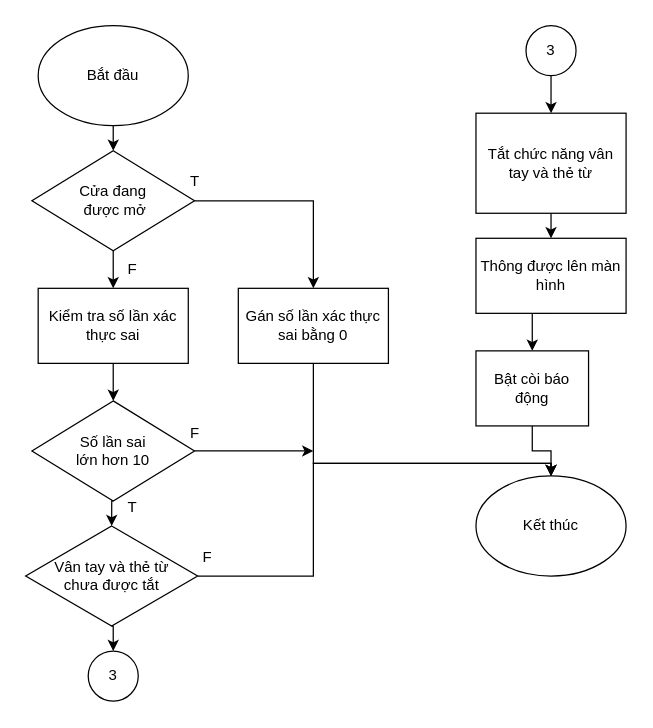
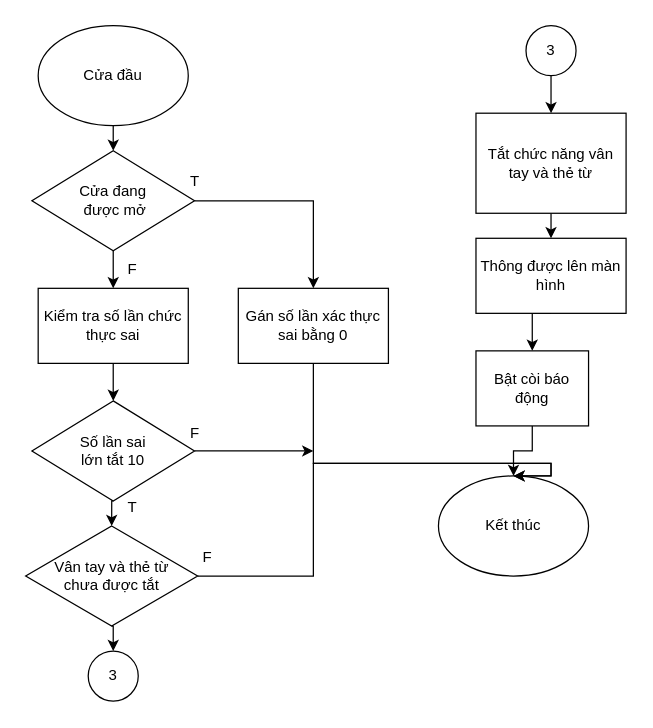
node "Bắt đầu": label "Bắt đầu" -> "Cửa đầu"
node "Kiểm tra số lần xác thực sai": label "Kiểm tra số lần xác thực sai" -> "Kiểm tra số lần chức thực sai"
node "Số lần sai lớn hơn 10": label "Số lần sai lớn hơn 10" -> "Số lần sai lớn tắt 10"
node "Kết thúc": moved (551, 526) -> (513, 526)
